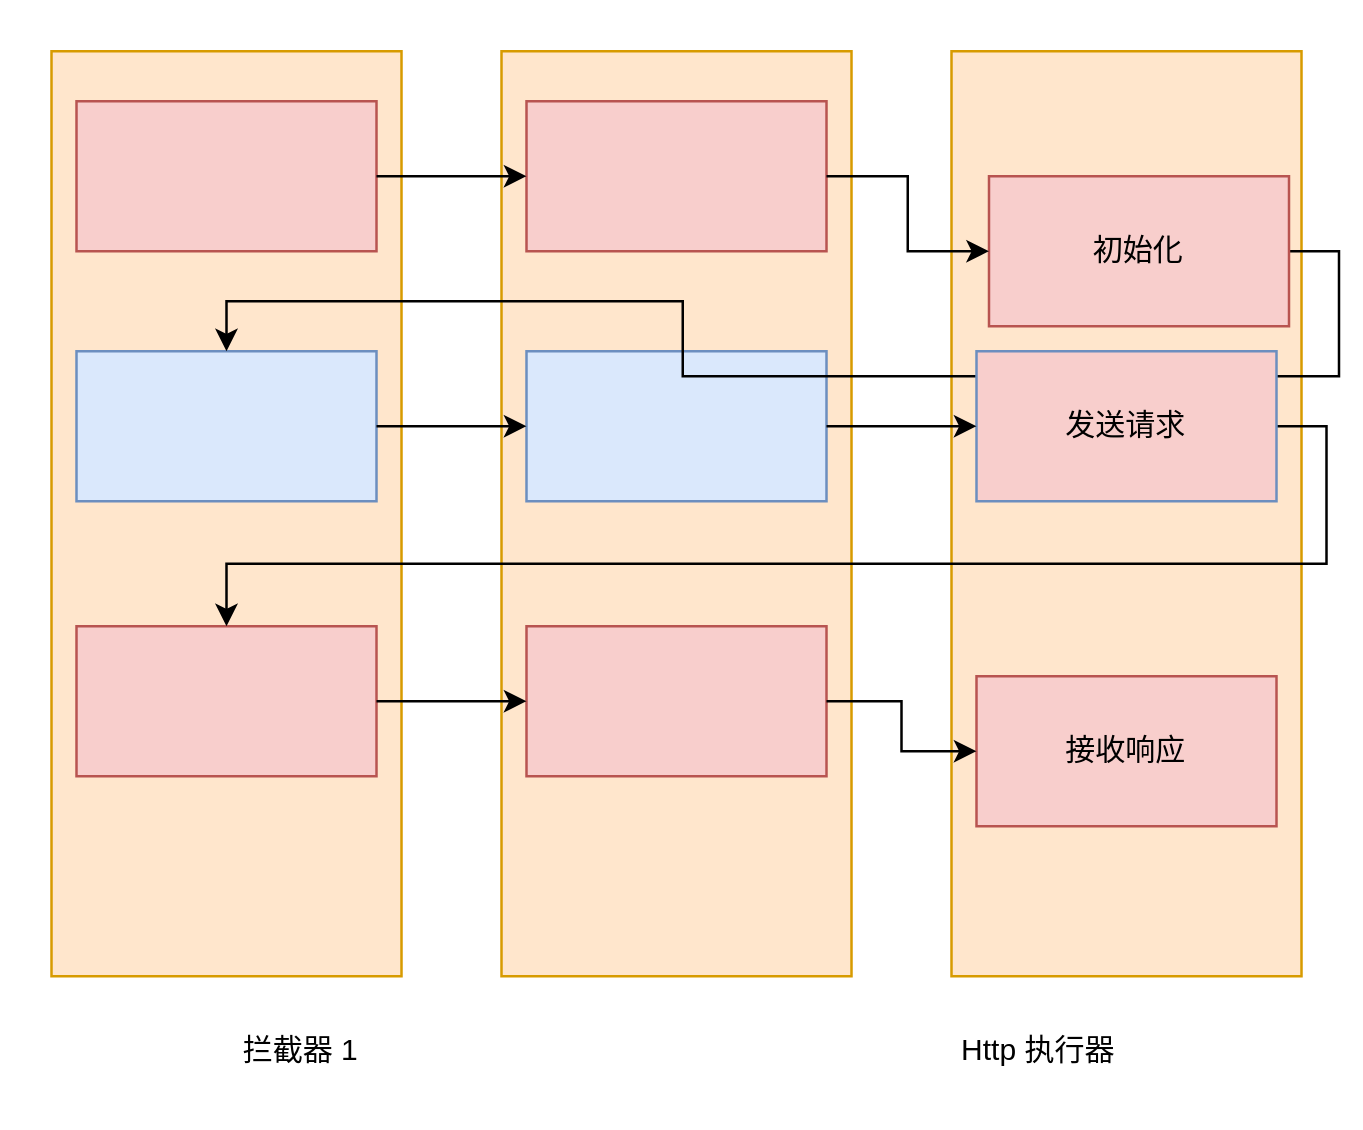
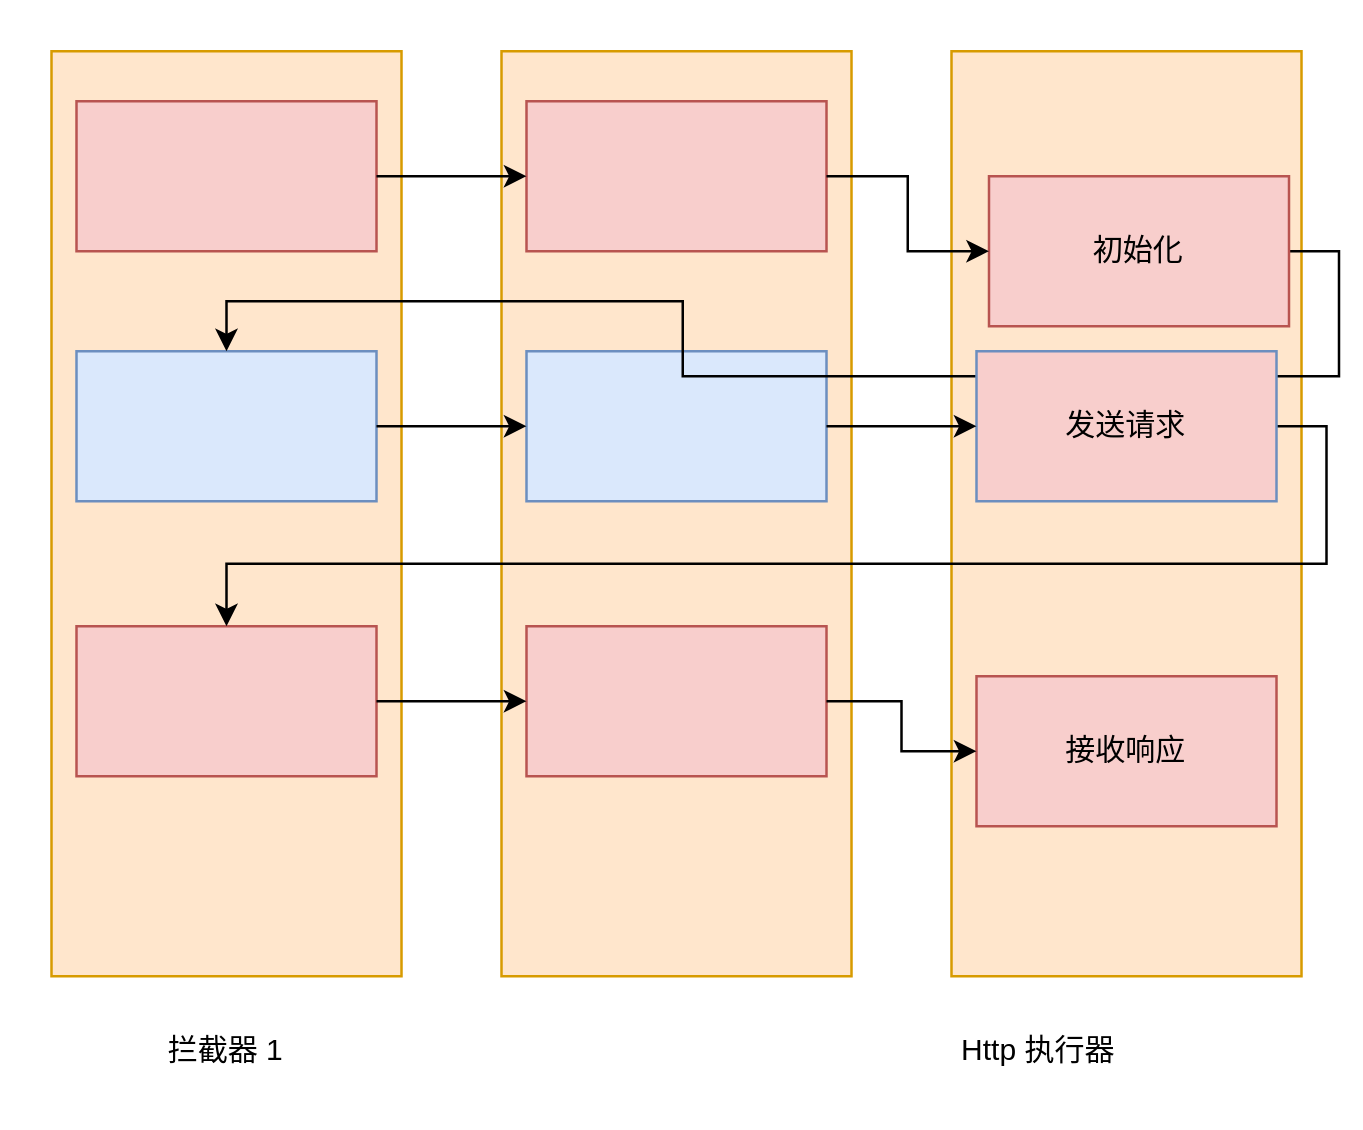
node "拦截器 1": moved (301, 1051) -> (226, 1051)
